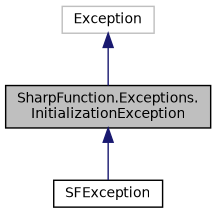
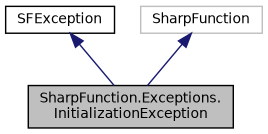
node "Exception": label "Exception" -> "SharpFunction"
edge "SFException" -> "SharpFunction.Exceptions. InitializationException": reversed
